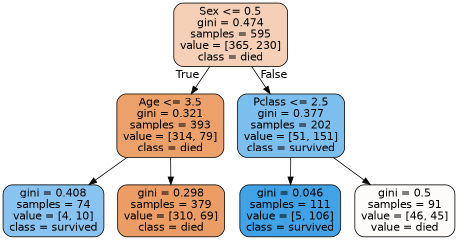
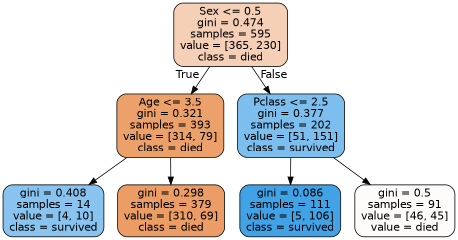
node "gini = 0.408 samples = 74 value = [4, 10] class = survived": label "gini = 0.408 samples = 74 value = [4, 10] class = survived" -> "gini = 0.408 samples = 14 value = [4, 10] class = survived"
node "gini = 0.046 samples = 111 value = [5, 106] class = survived": label "gini = 0.046 samples = 111 value = [5, 106] class = survived" -> "gini = 0.086 samples = 111 value = [5, 106] class = survived"
